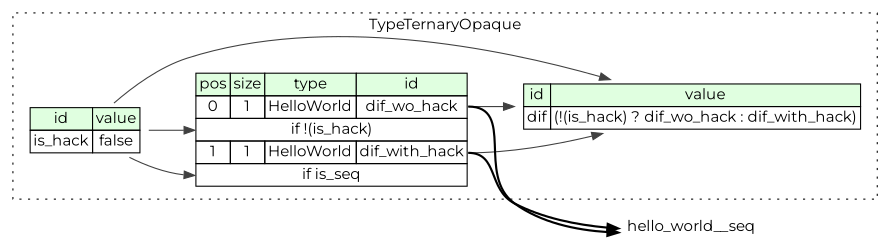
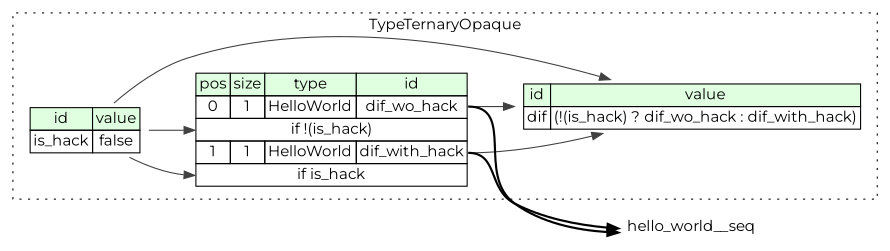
node "pos": text "if is_seq" -> "if is_hack"
